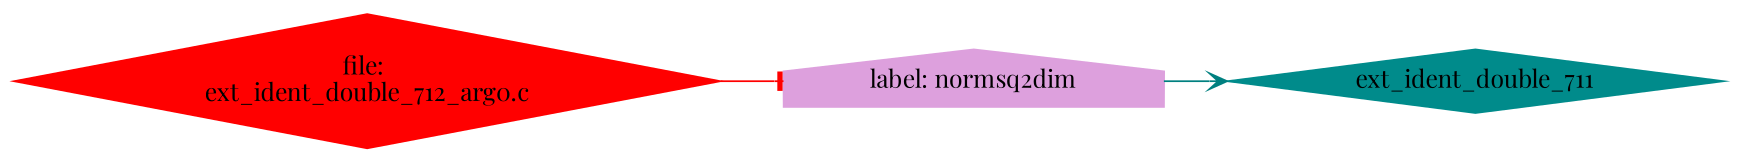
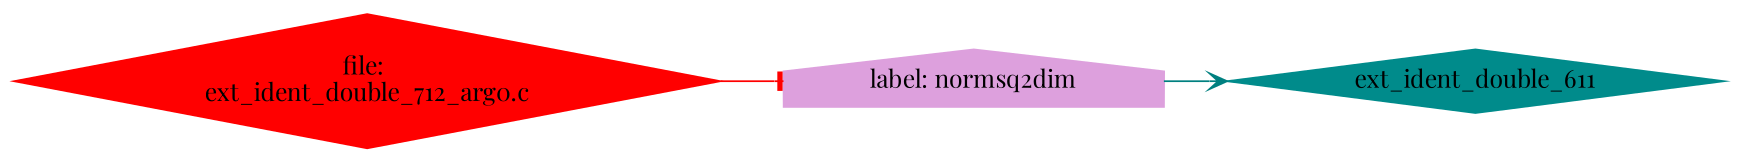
node "ext_ident_double_711": label "ext_ident_double_711" -> "ext_ident_double_611"
